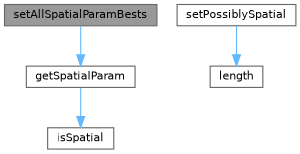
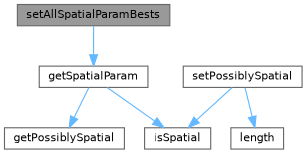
edge "setPossiblySpatial" -> "isSpatial": added
node "getPossiblySpatial": added
